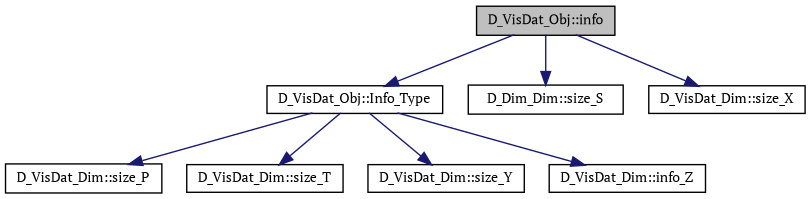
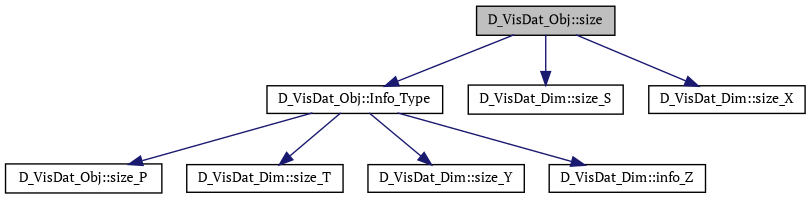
node "D_VisDat_Obj::info": label "D_VisDat_Obj::info" -> "D_VisDat_Obj::size"
node "D_Dim_Dim::size_S": label "D_Dim_Dim::size_S" -> "D_VisDat_Dim::size_S"
node "D_VisDat_Dim::size_P": label "D_VisDat_Dim::size_P" -> "D_VisDat_Obj::size_P"
